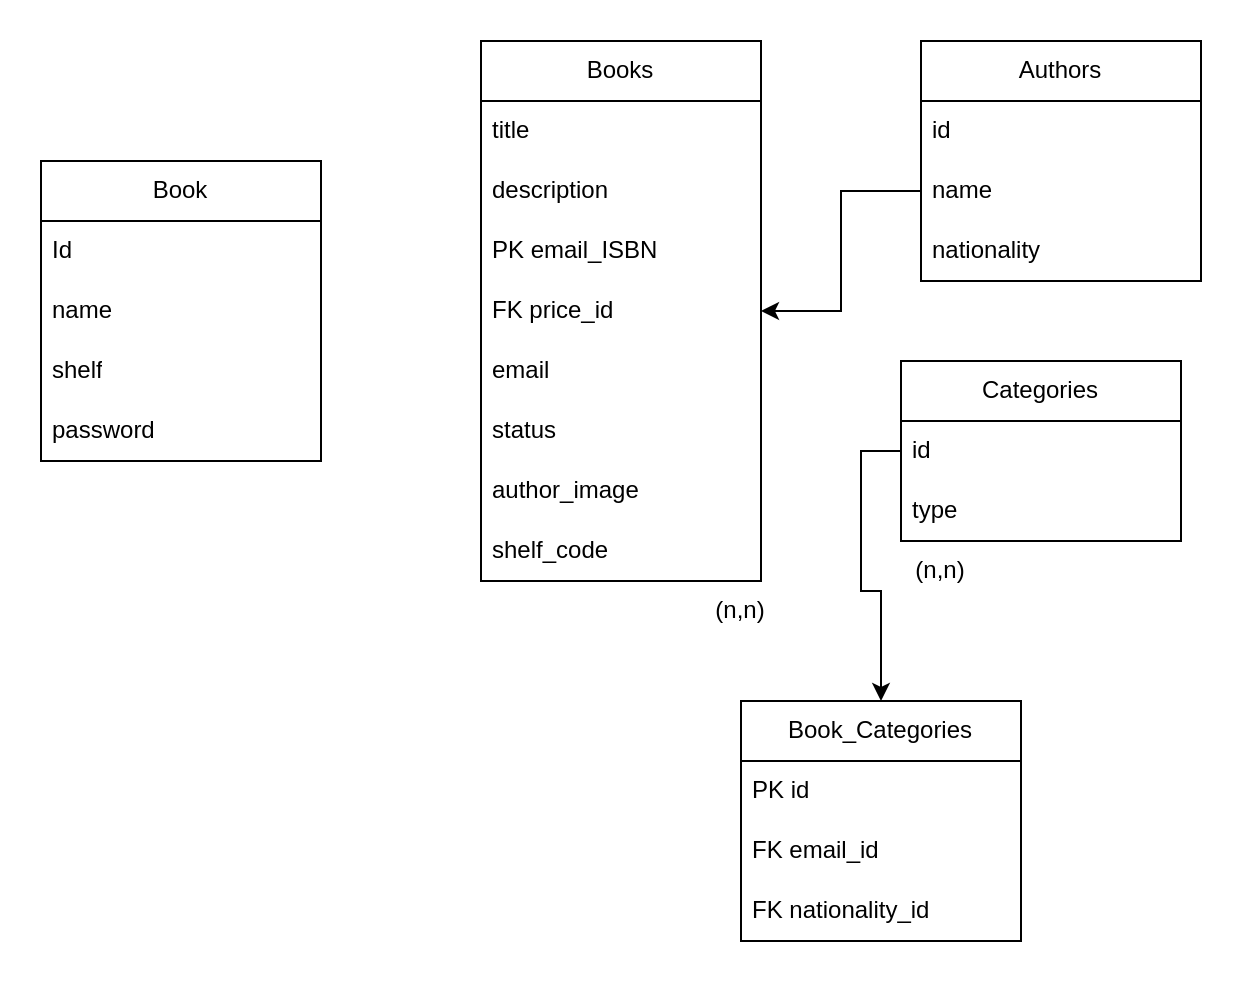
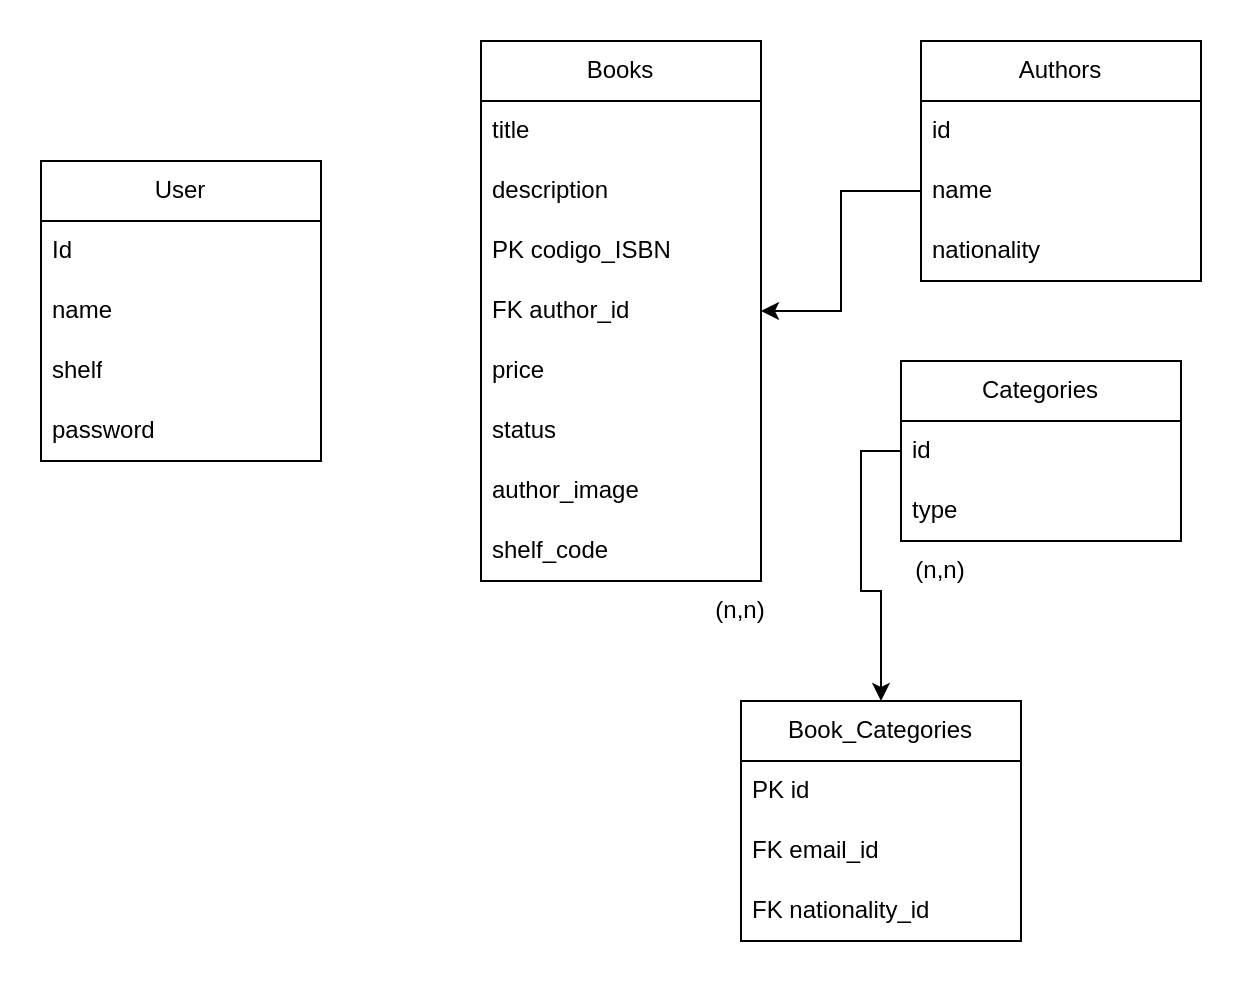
node "Book": label "Book" -> "User"
node "PK email_ISBN": label "PK email_ISBN" -> "PK codigo_ISBN"
node "FK price_id": label "FK price_id" -> "FK author_id"
node "email": label "email" -> "price"
